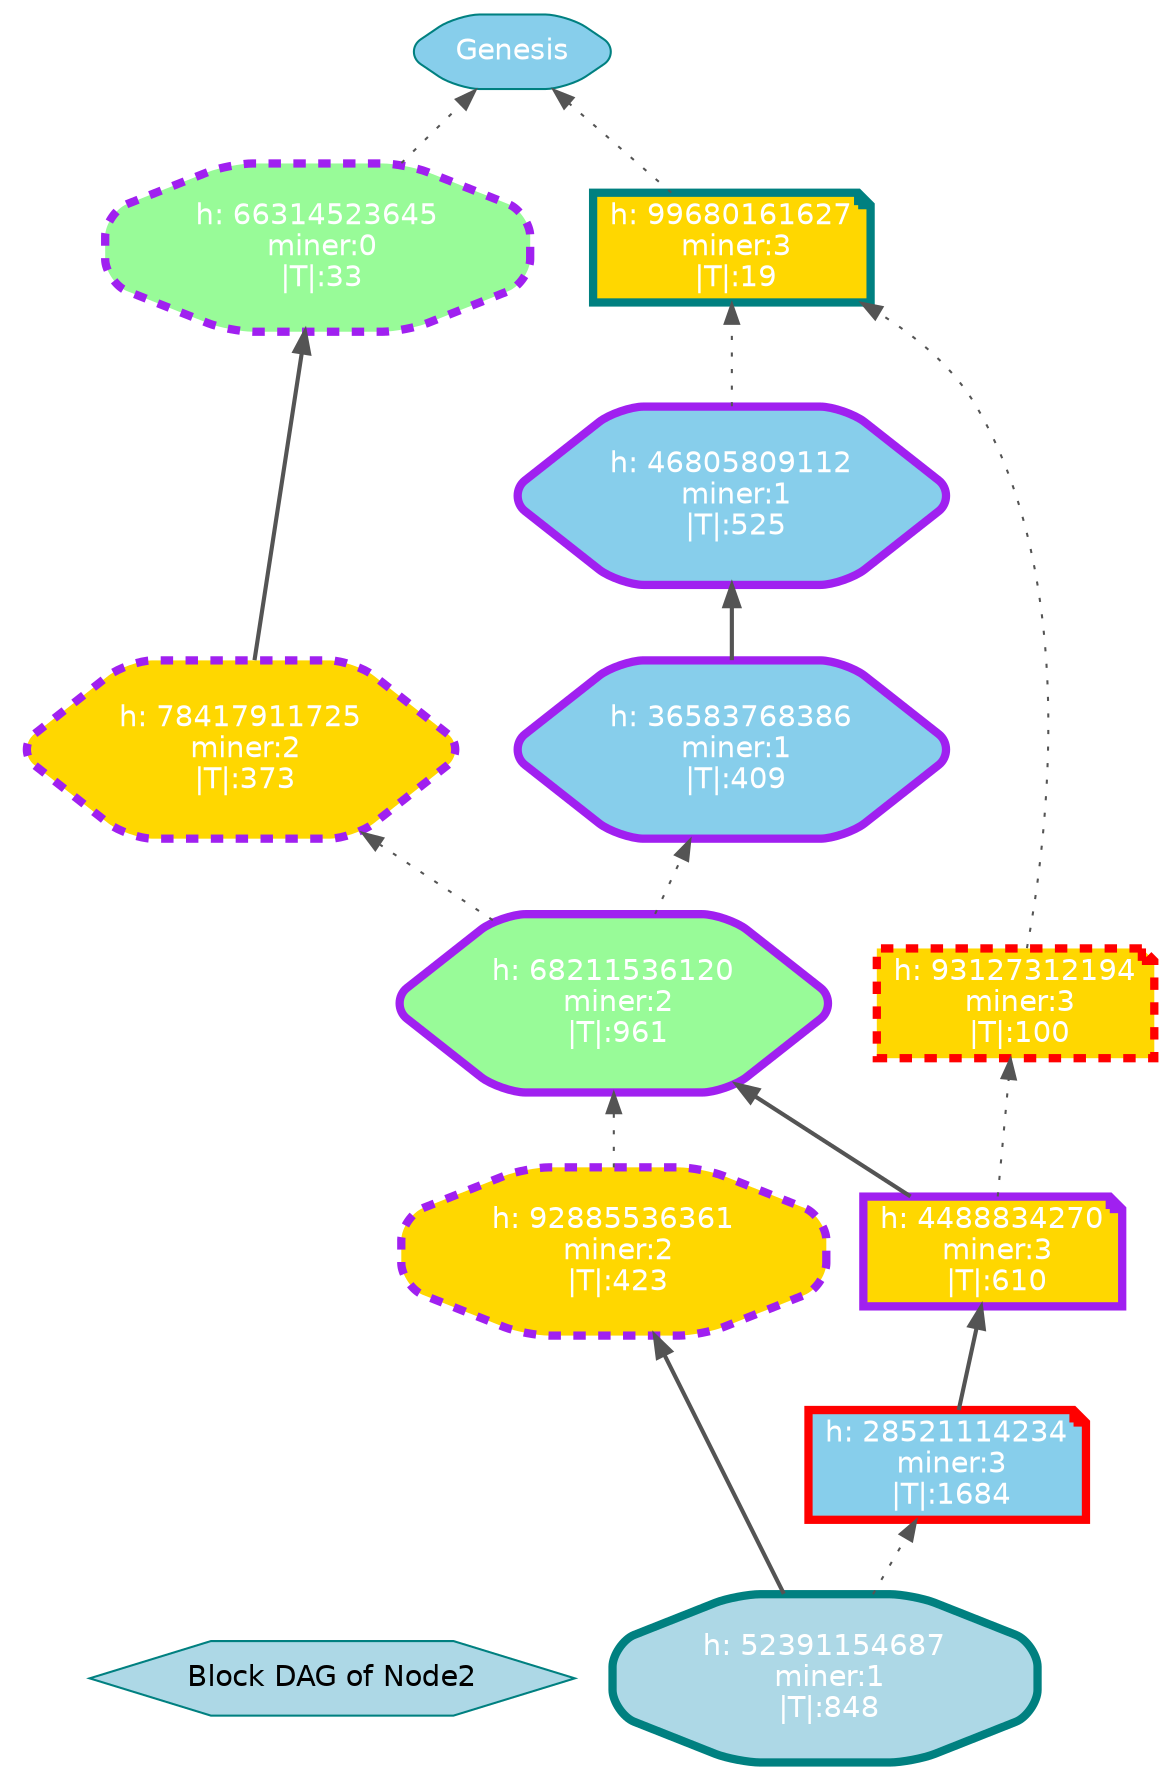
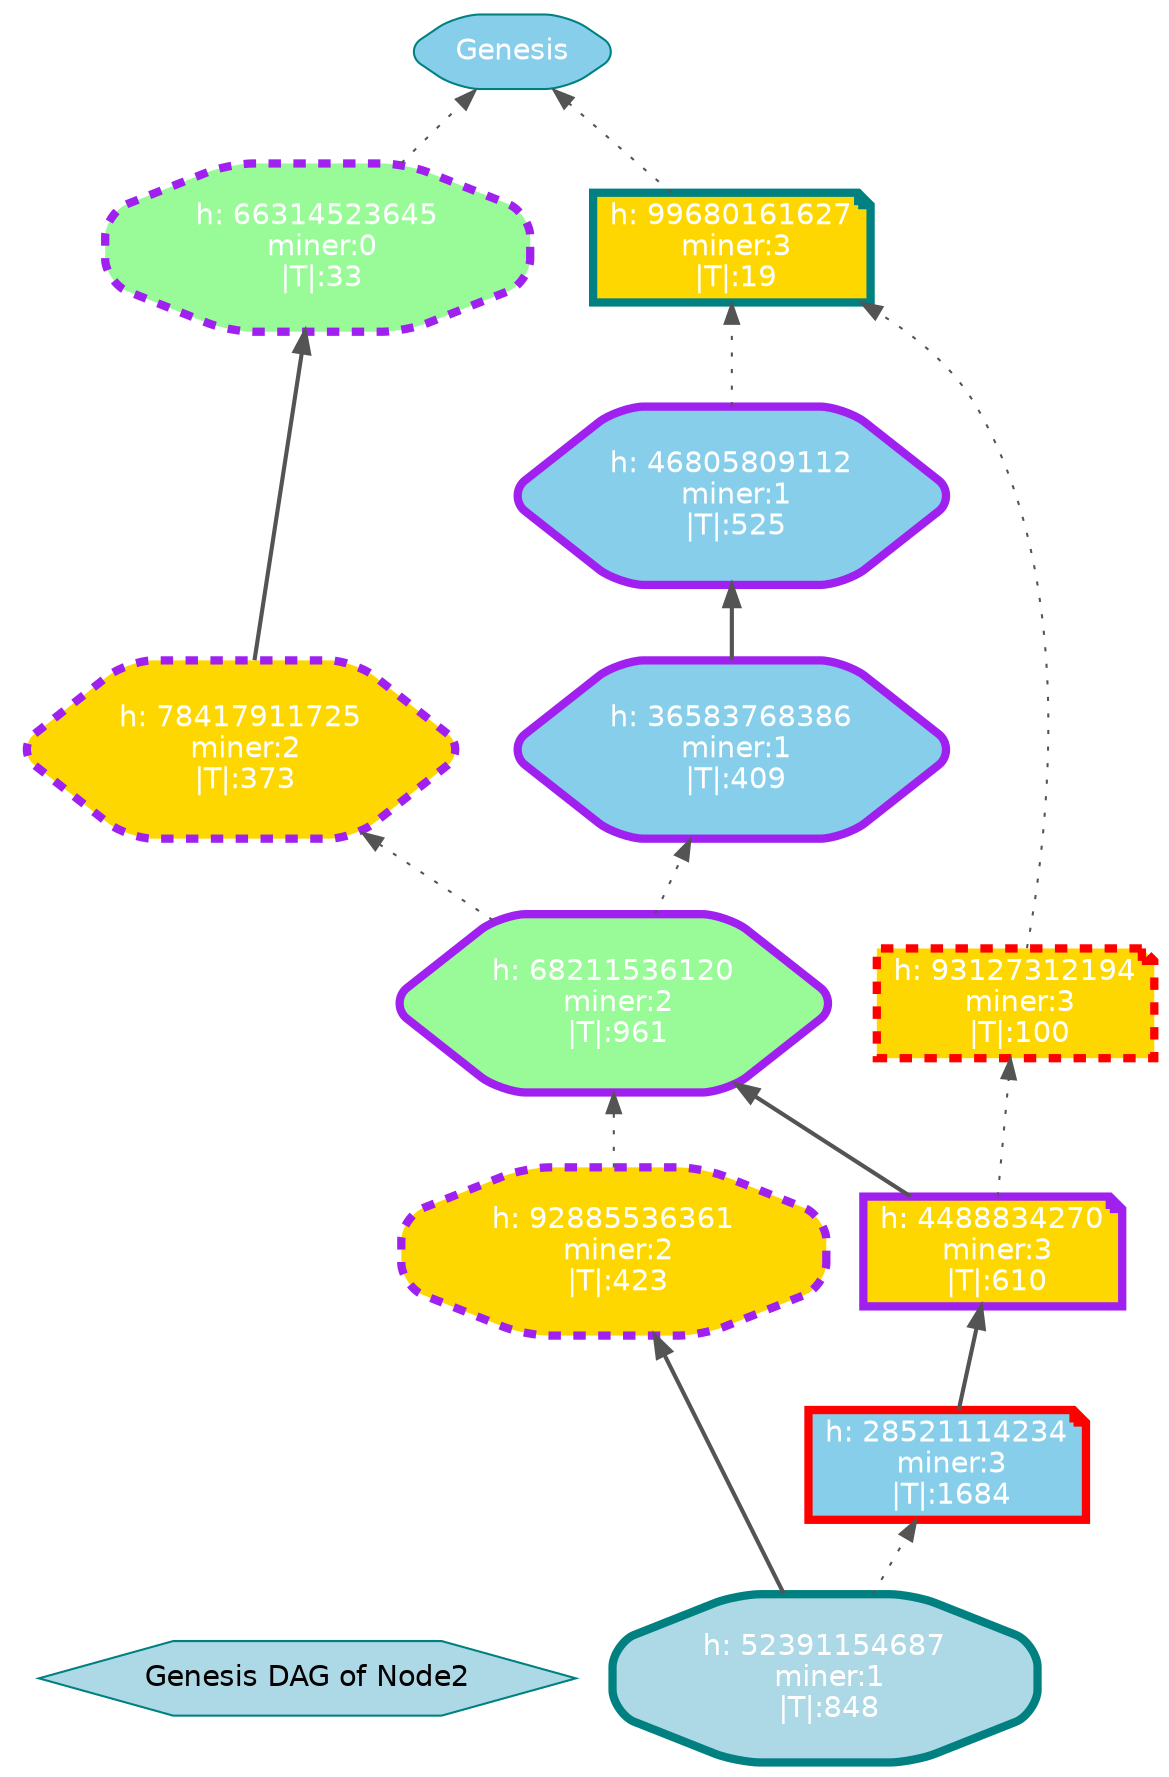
node "Block DAG of Node2": label "Block DAG of Node2" -> "Genesis DAG of Node2"
